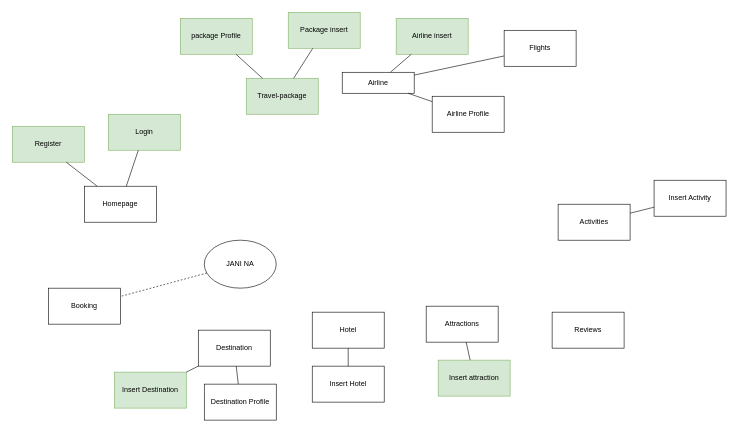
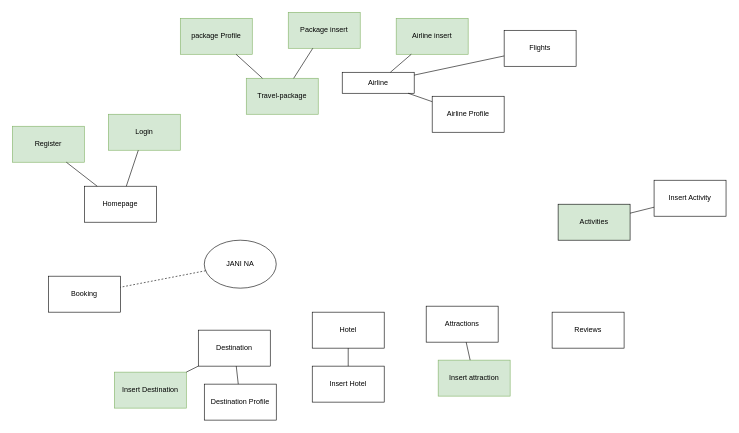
node "Activities": fillcolor #ffffff -> #d5e8d4
node "Booking": moved (84, 306) -> (84, 294)
